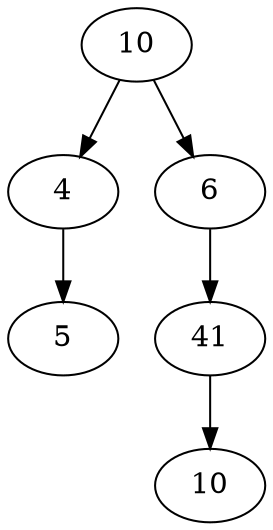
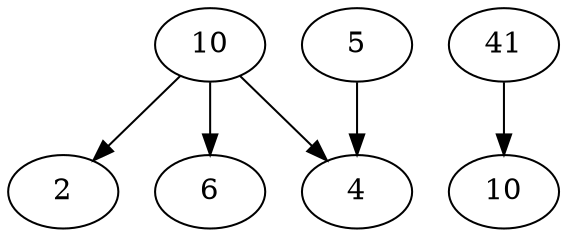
node "2": added
edge "4" -> "5": reversed
edge "6" -> "41": removed
